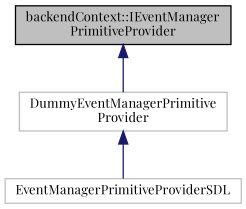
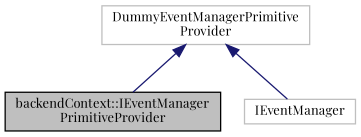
edge "DummyEventManagerPrimitive Provider" -> "backendContext::IEventManager PrimitiveProvider": reversed
node "EventManagerPrimitiveProviderSDL": label "EventManagerPrimitiveProviderSDL" -> "IEventManager"
